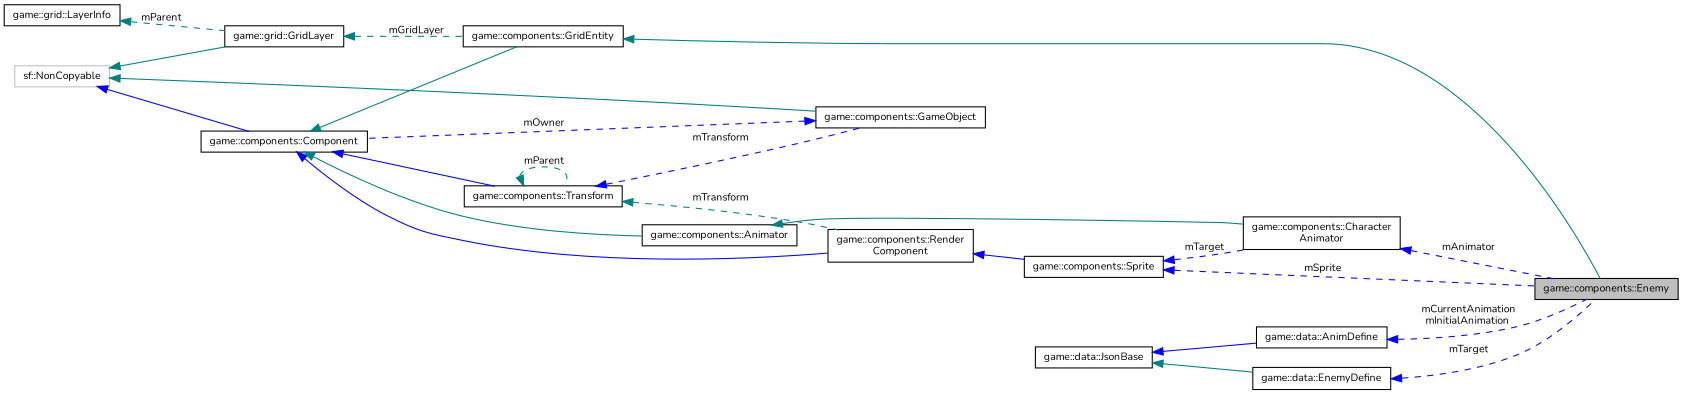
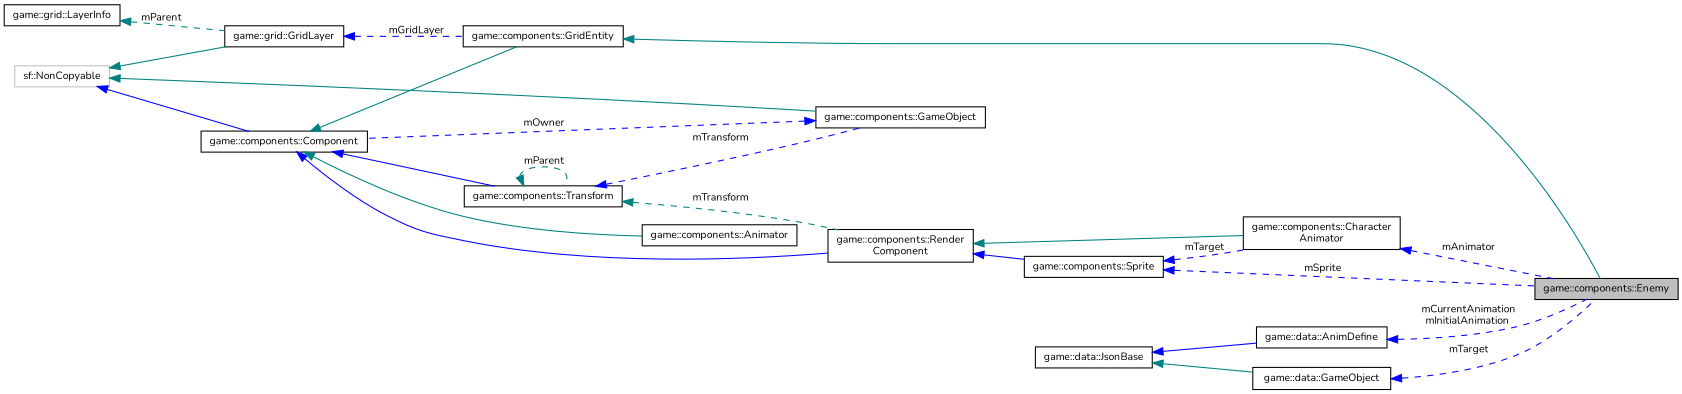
edge "game::components::GridEntity" -> "game::grid::GridLayer": color teal -> blue
edge "game::components::Character Animator" -> "game::components::Animator": now "game::components::Character Animator" -> "game::components::Render Component"
node "game::data::EnemyDefine": label "game::data::EnemyDefine" -> "game::data::GameObject"
